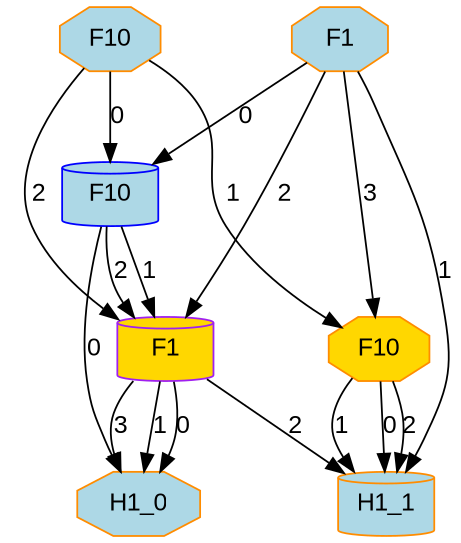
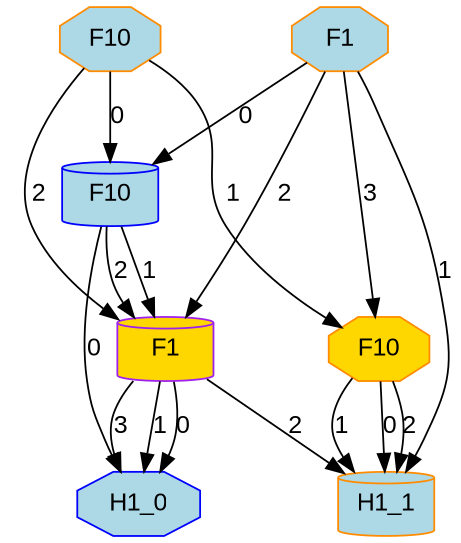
node "H1_0": color darkorange -> blue
